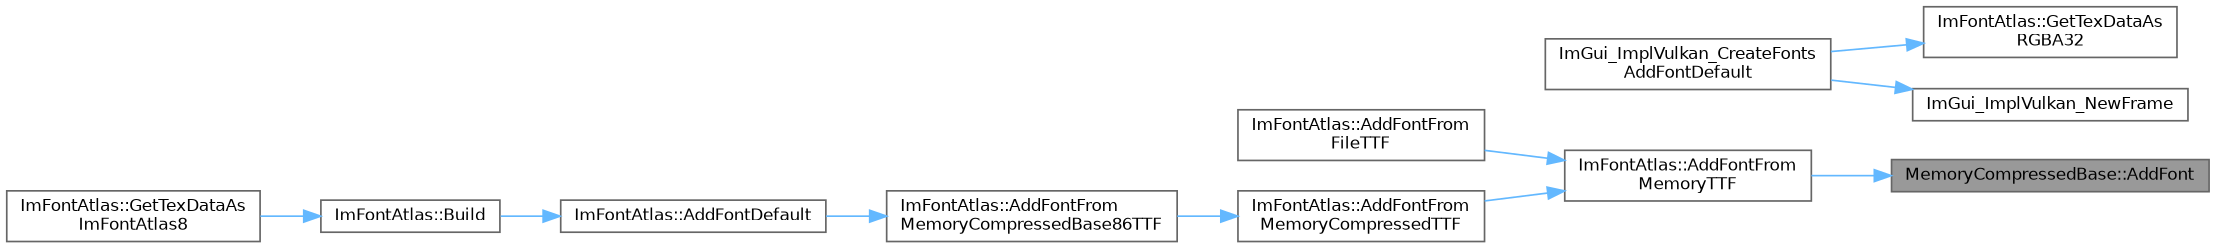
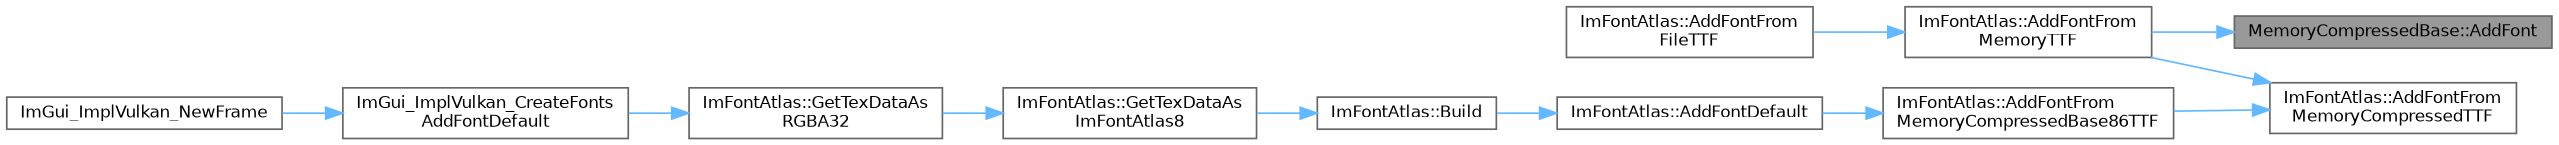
edge "ImGui_ImplVulkan_CreateFonts AddFontDefault" -> "ImGui_ImplVulkan_NewFrame": reversed
edge "ImFontAtlas::GetTexDataAs RGBA32" -> "ImFontAtlas::GetTexDataAs ImFontAtlas8": added
edge "ImFontAtlas::AddFontFrom MemoryCompressedTTF" -> "ImFontAtlas::AddFontFrom MemoryTTF": reversed
